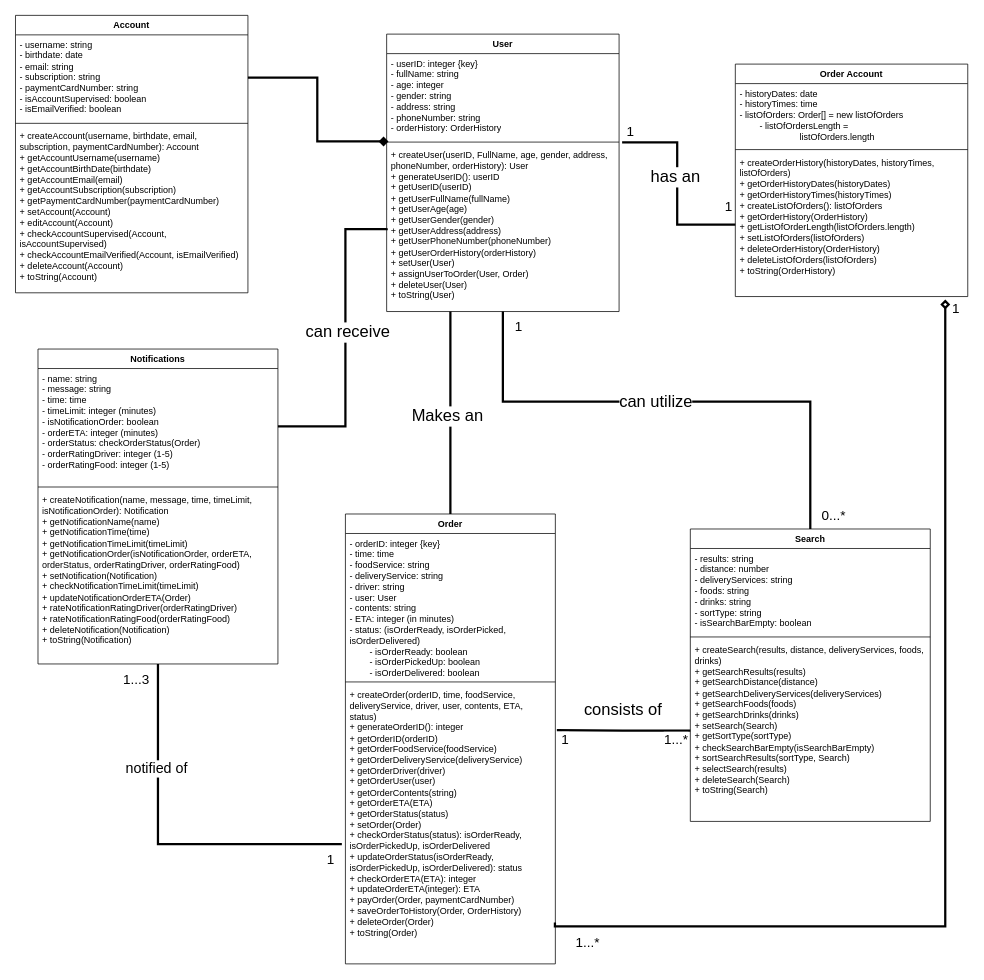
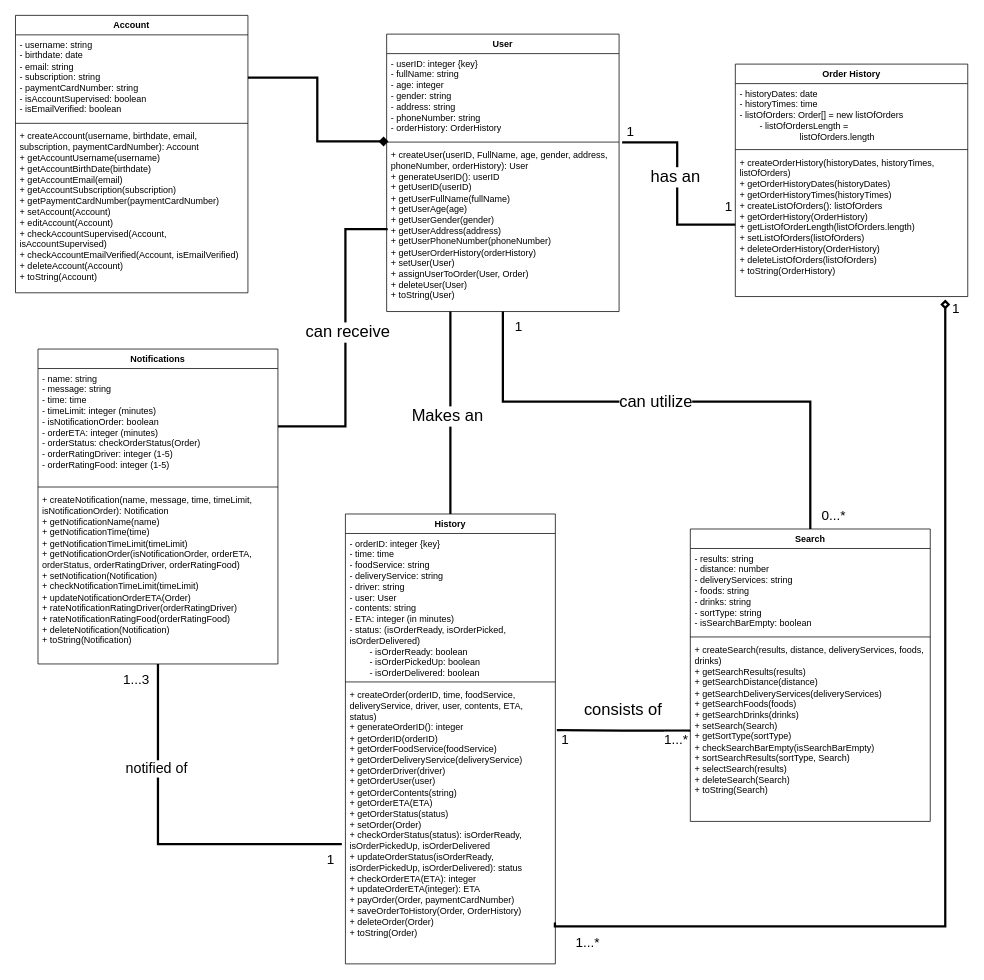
node "Order Account": label "Order Account" -> "Order History"
node "Order": label "Order" -> "History"
